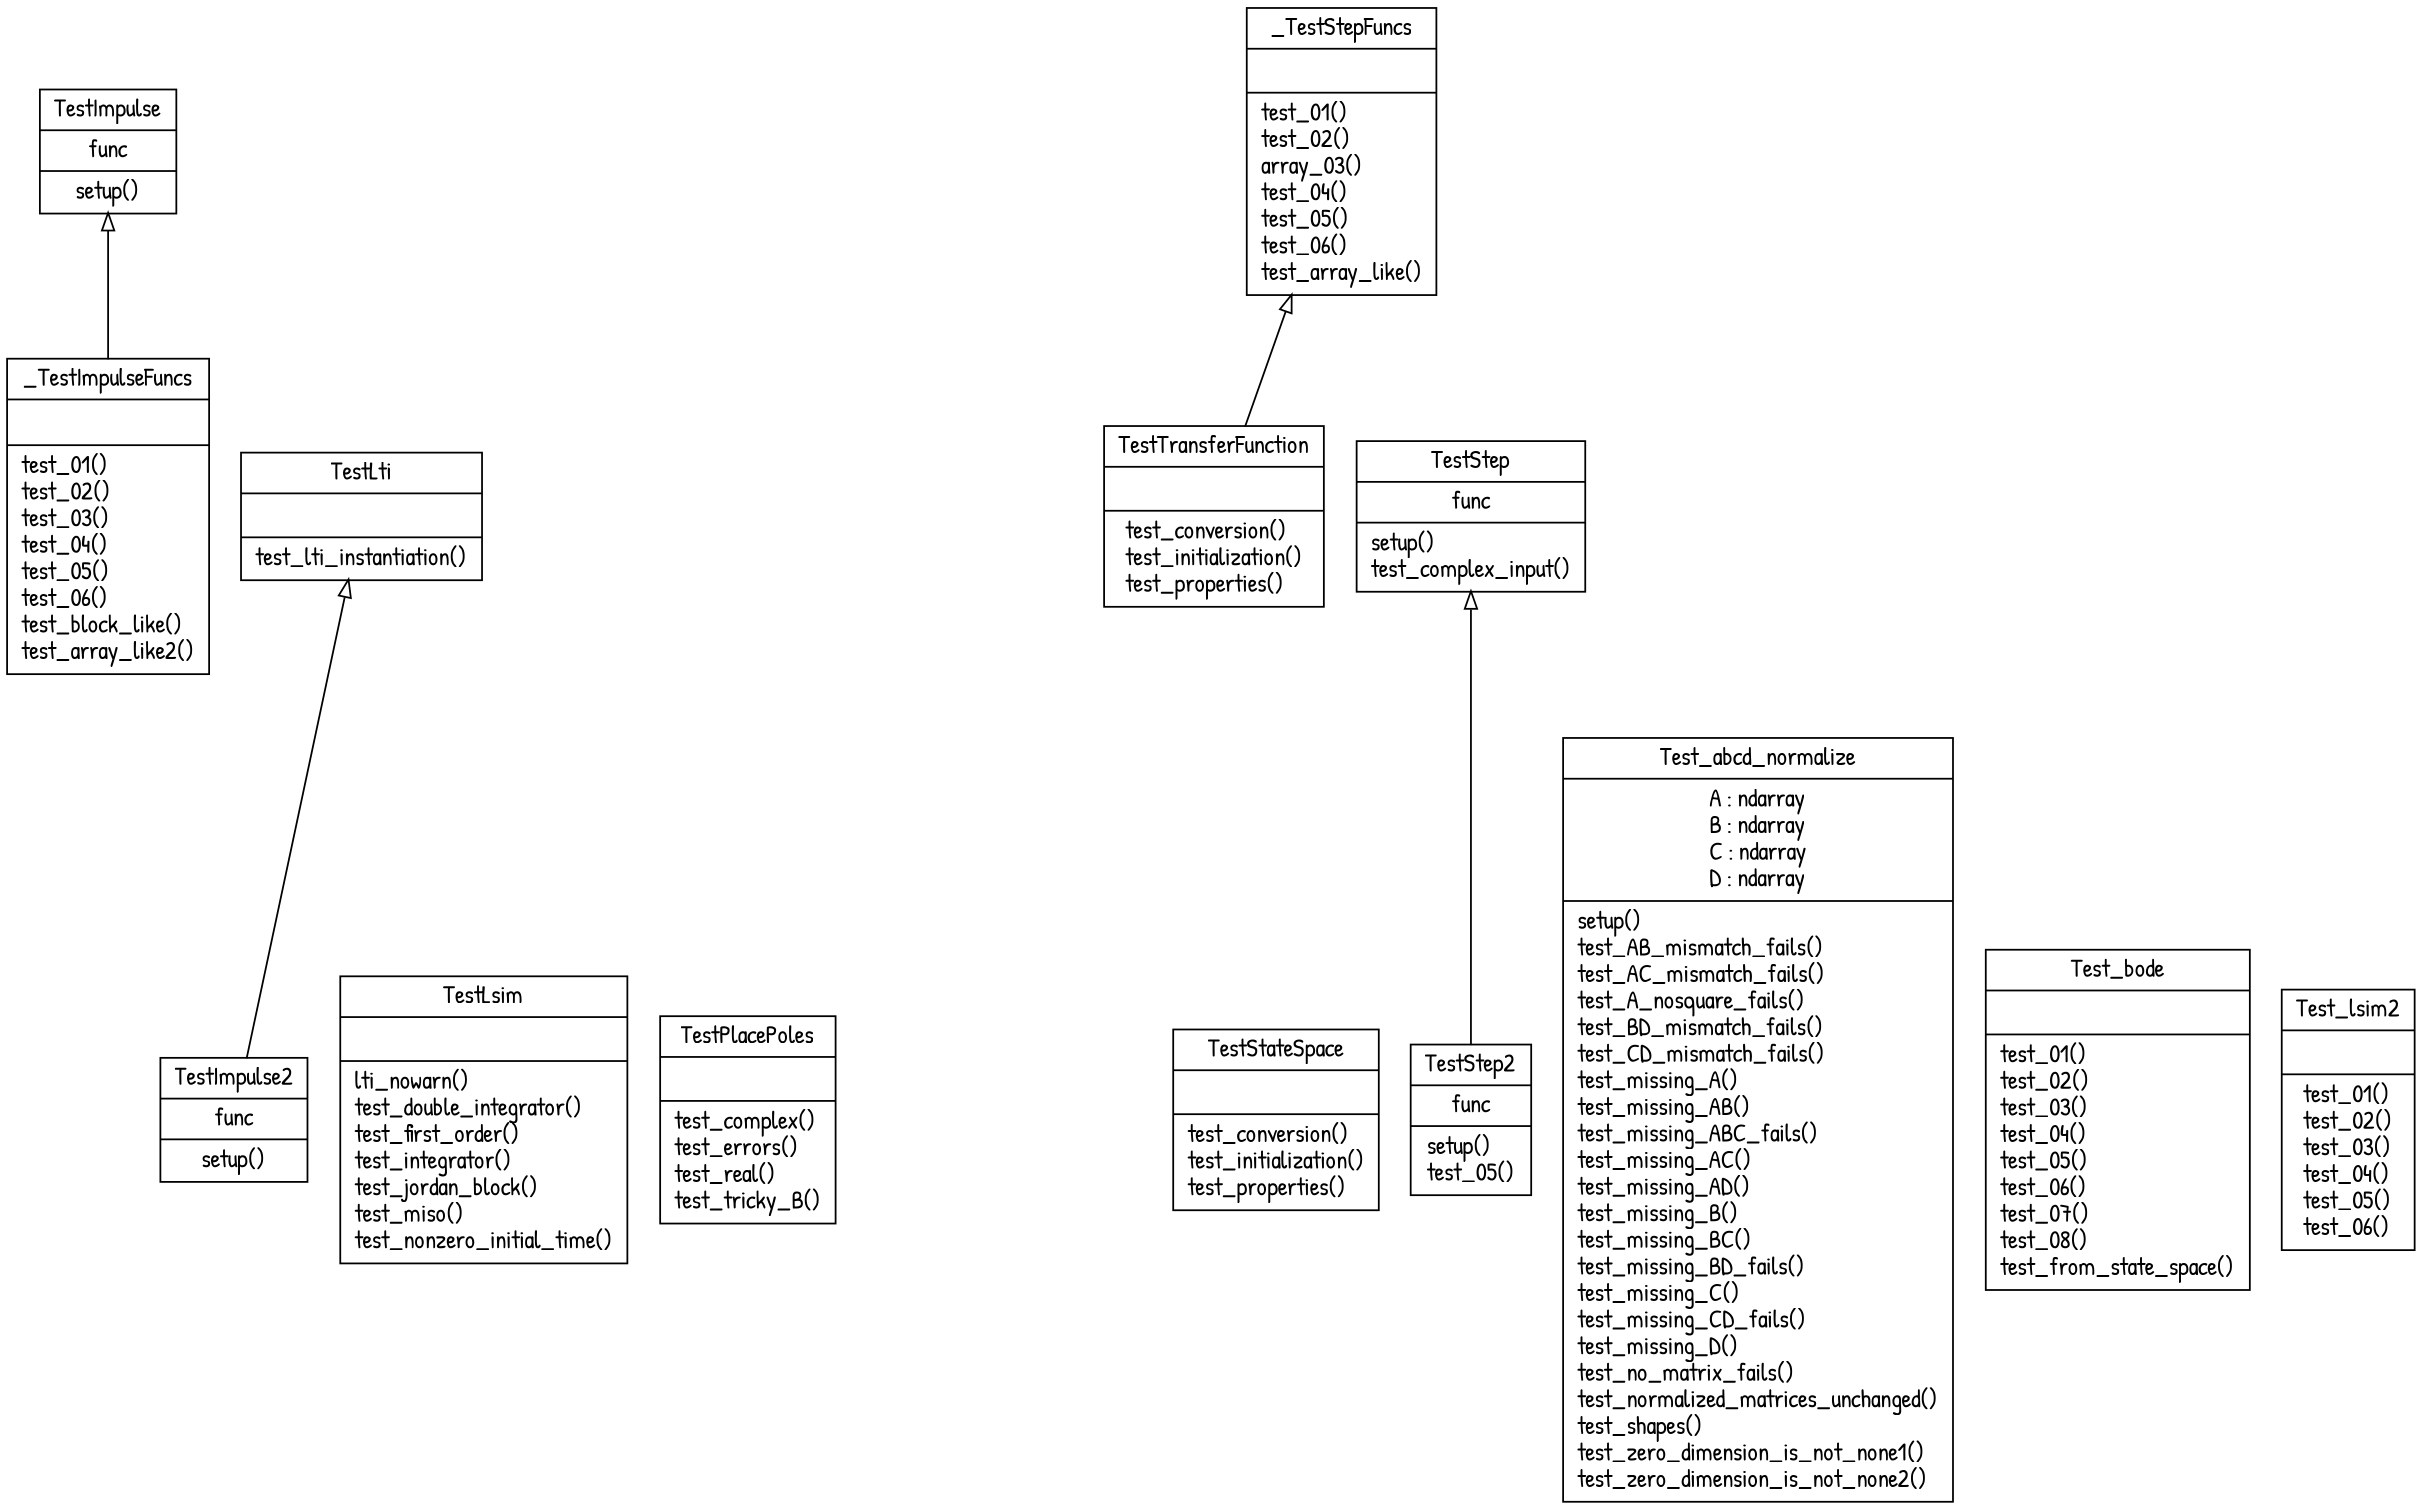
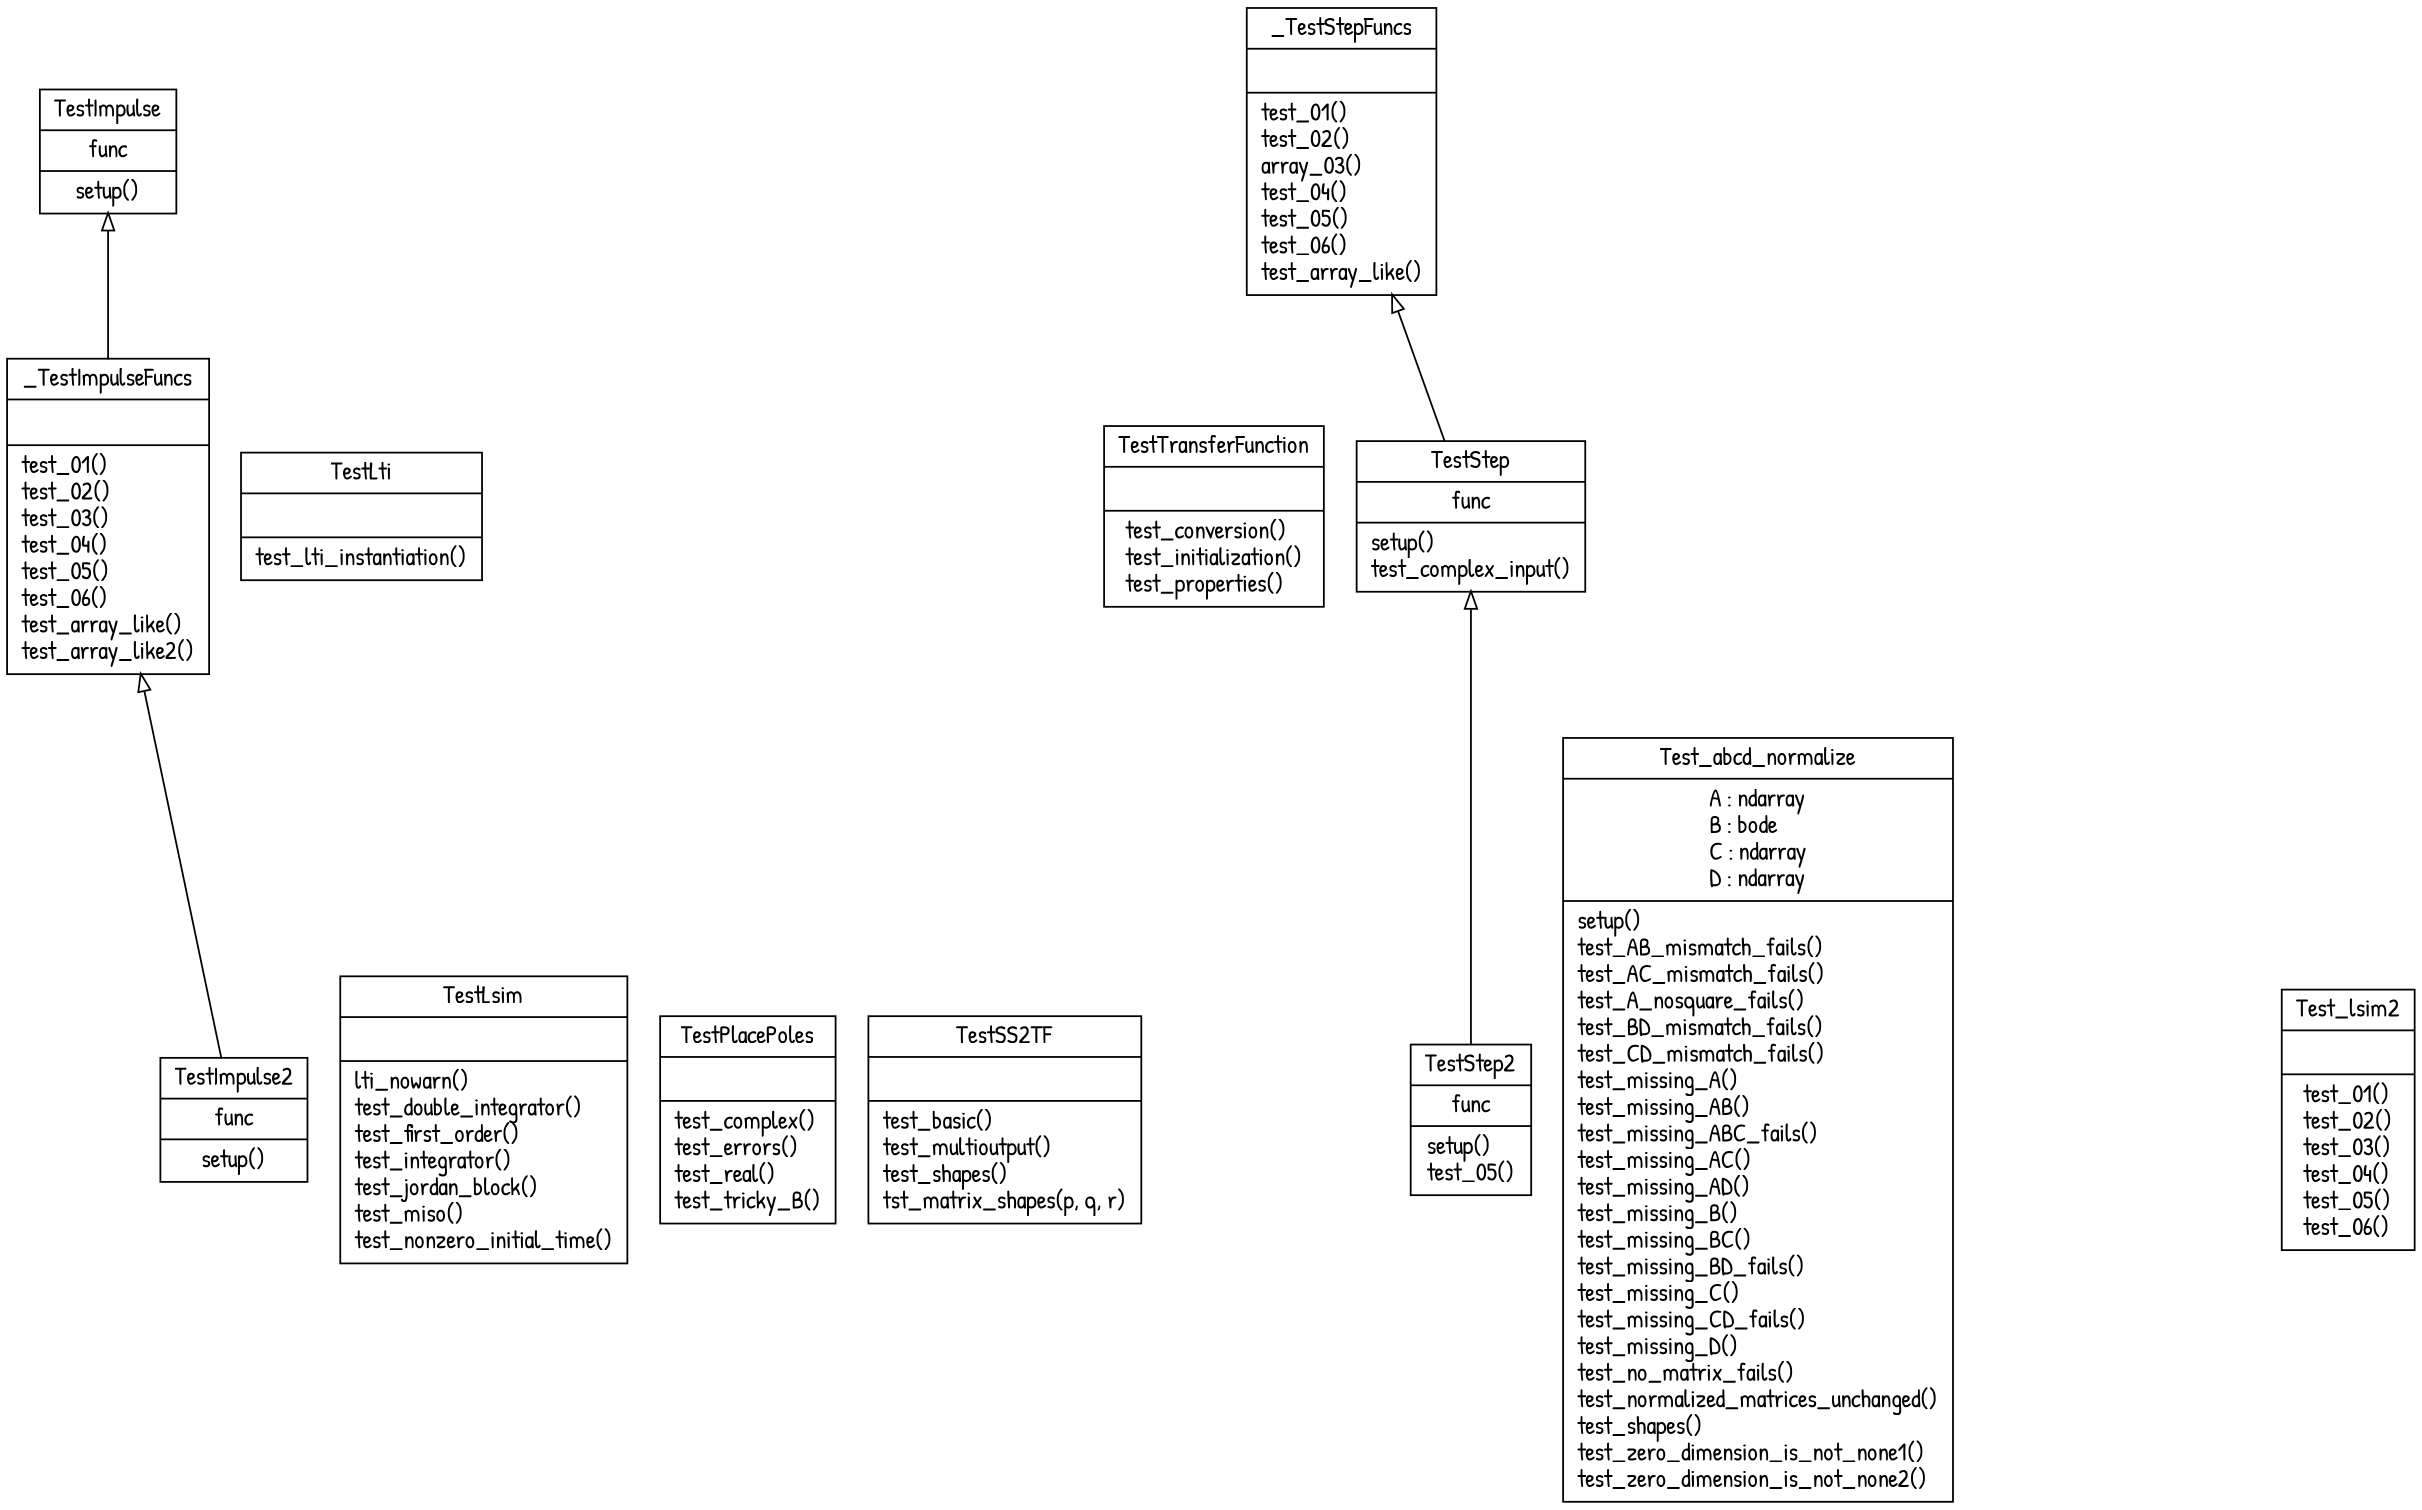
edge "TestTransferFunction" -> "_TestStepFuncs": now "TestStep" -> "_TestStepFuncs"
node "_TestImpulseFuncs": text "test_block_like()" -> "test_array_like()"
node "Test_abcd_normalize": text "B : ndarray" -> "B : bode"
edge "TestImpulse2" -> "TestLti": now "TestImpulse2" -> "_TestImpulseFuncs"
node "TestSS2TF": added
node "TestStateSpace": removed
node "Test_bode": removed
